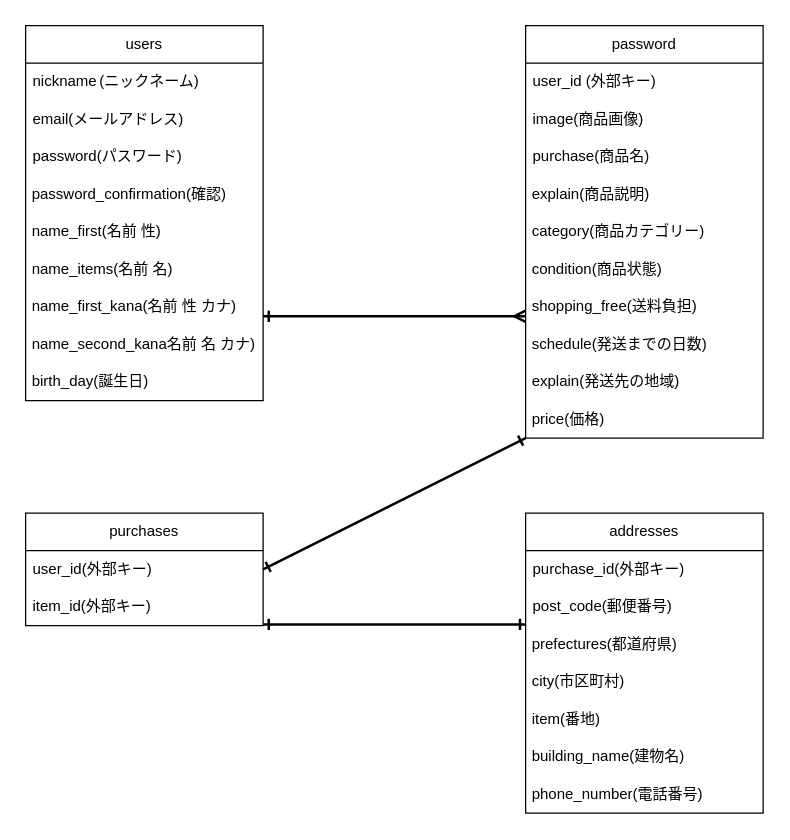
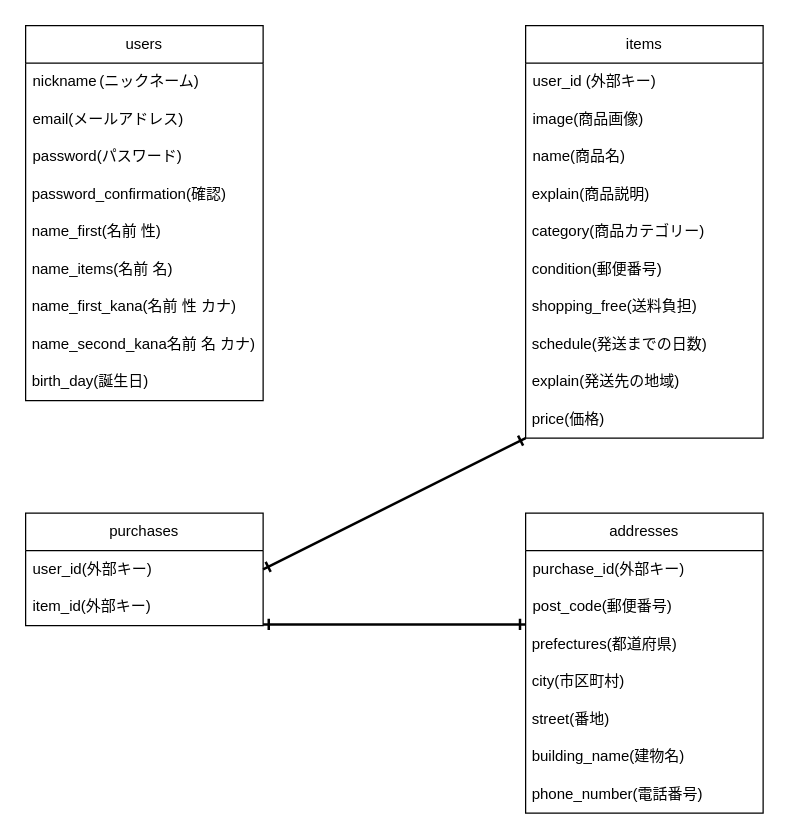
node "password": label "password" -> "items"
node "purchase(商品名)": label "purchase(商品名)" -> "name(商品名)"
node "condition(商品状態)": label "condition(商品状態)" -> "condition(郵便番号)"
edge "name_first_kana(名前 性 カナ)" -- "shopping_free(送料負担)": removed
node "item(番地)": label "item(番地)" -> "street(番地)"
